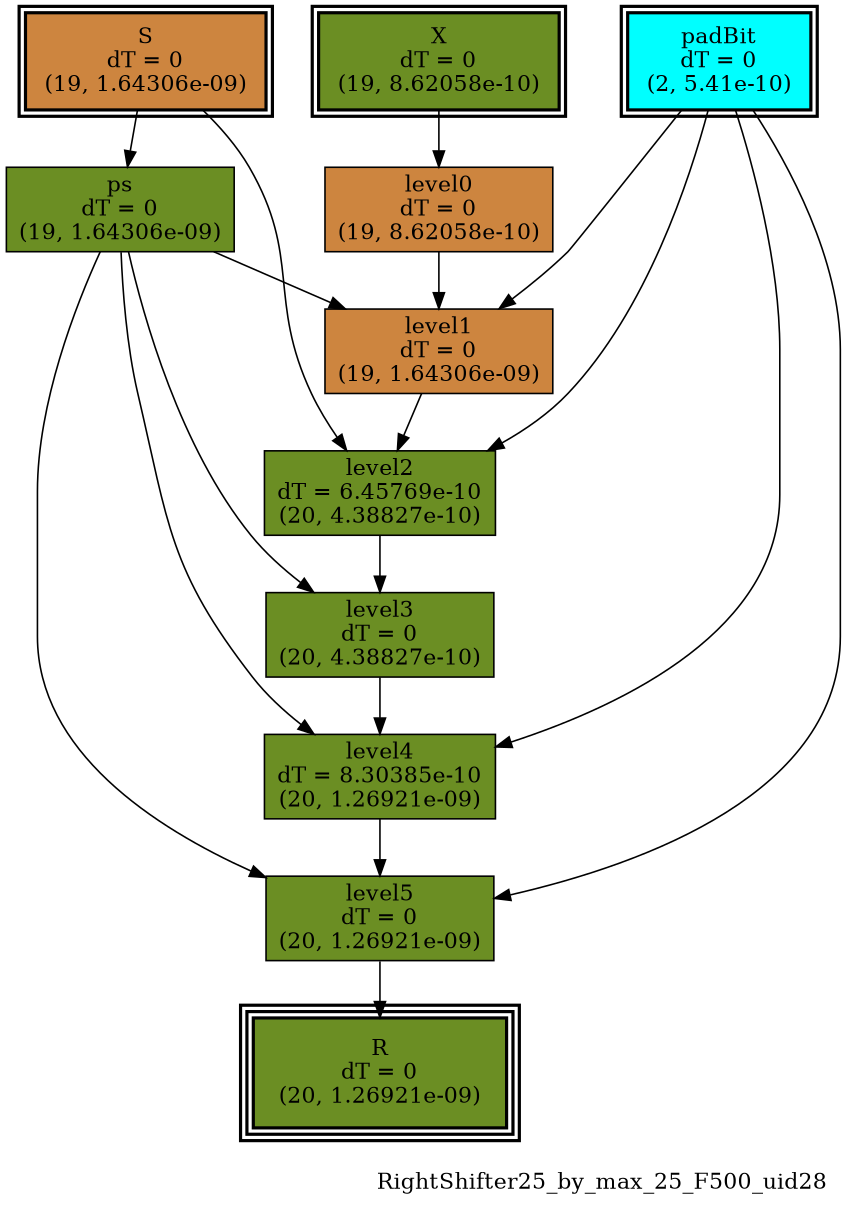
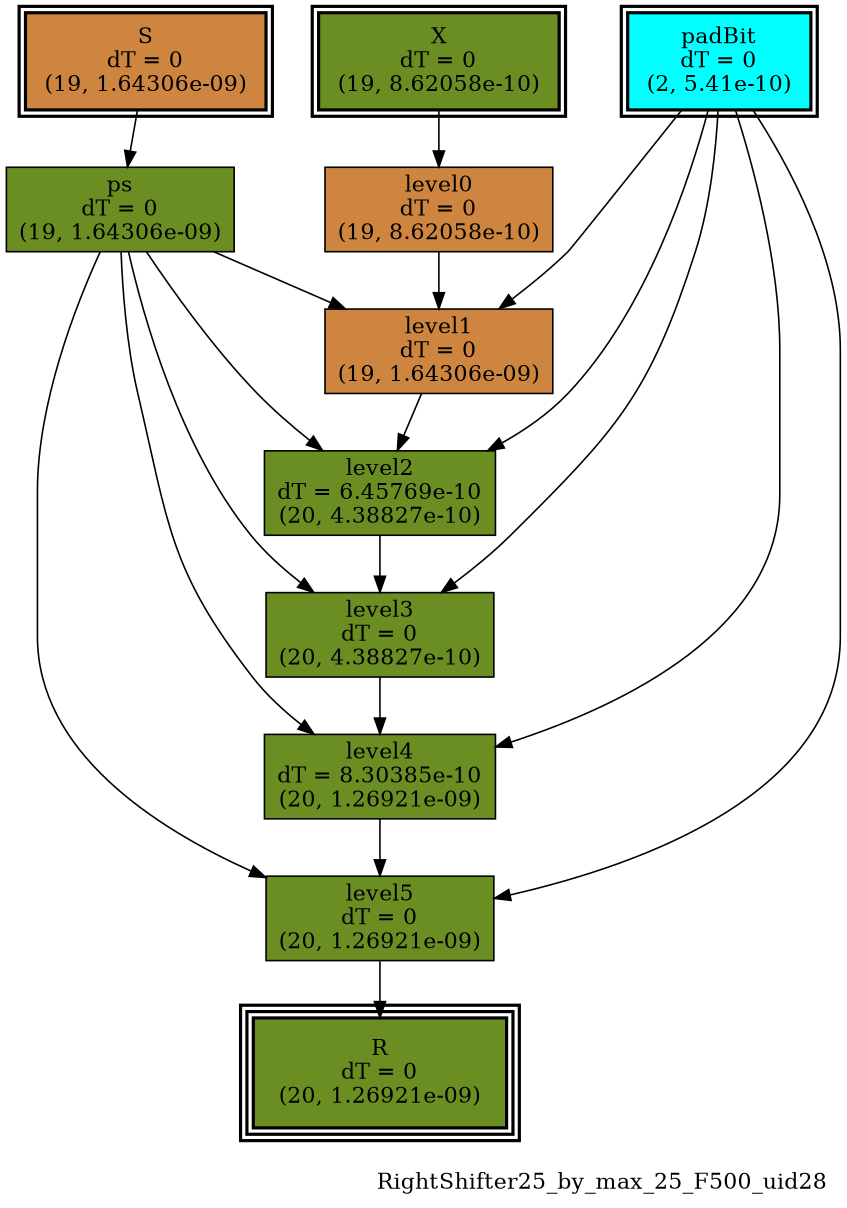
edge "S dT = 0 (19, 1.64306e-09)" -> "level2 dT = 6.45769e-10 (20, 4.38827e-10)": now "ps dT = 0 (19, 1.64306e-09)" -> "level2 dT = 6.45769e-10 (20, 4.38827e-10)"
edge "padBit dT = 0 (2, 5.41e-10)" -> "level3 dT = 0 (20, 4.38827e-10)": added
